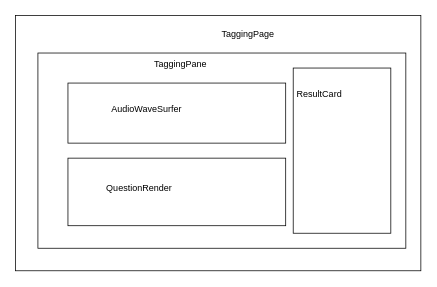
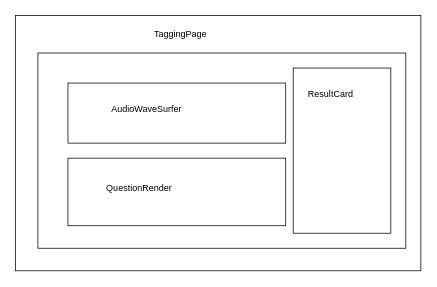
node "TaggingPage": moved (248, 34) -> (180, 34)
node "TaggingPane": removed
node "ResultCard": moved (319, 94) -> (330, 94)
